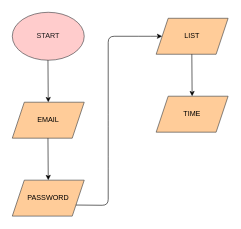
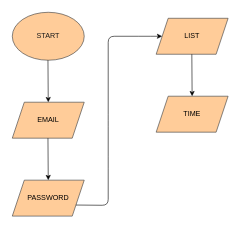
node "START": fillcolor #ffcccc -> #ffcc99
